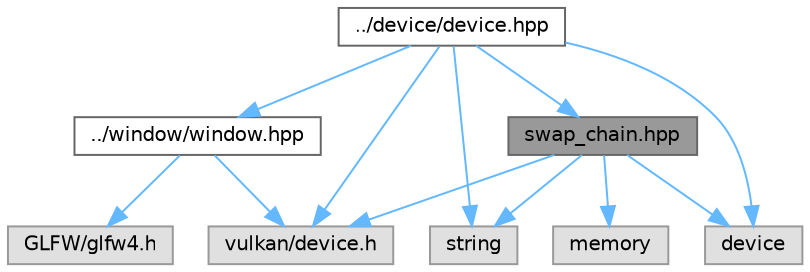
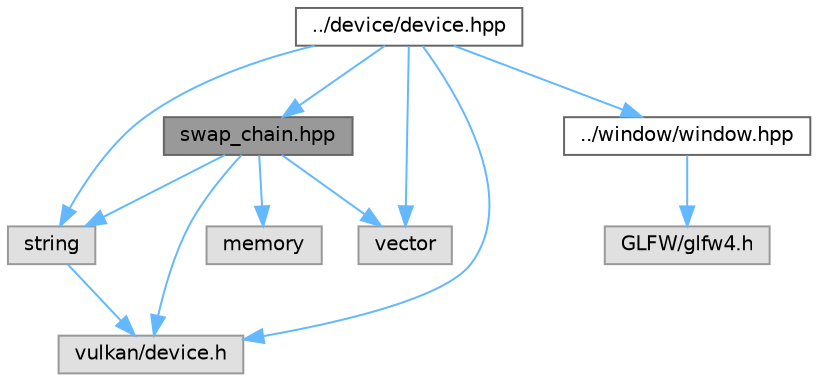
edge "../window/window.hpp" -> "vulkan/device.h": now "string" -> "vulkan/device.h"
node "device": label "device" -> "vector"
